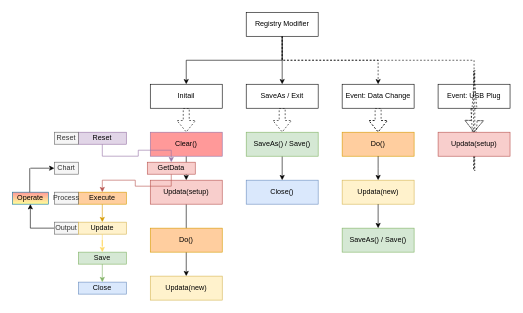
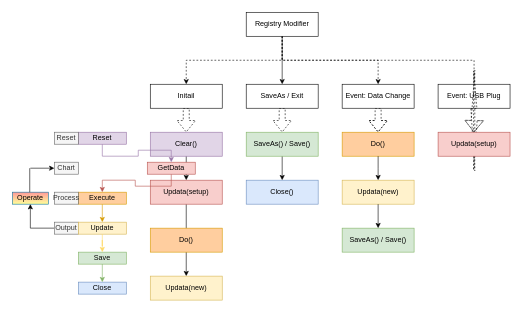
edge "Registry Modifier" -> "Initail": style solid -> dashed
node "Clear()": fillcolor #ff9999 -> #e1d5e7
